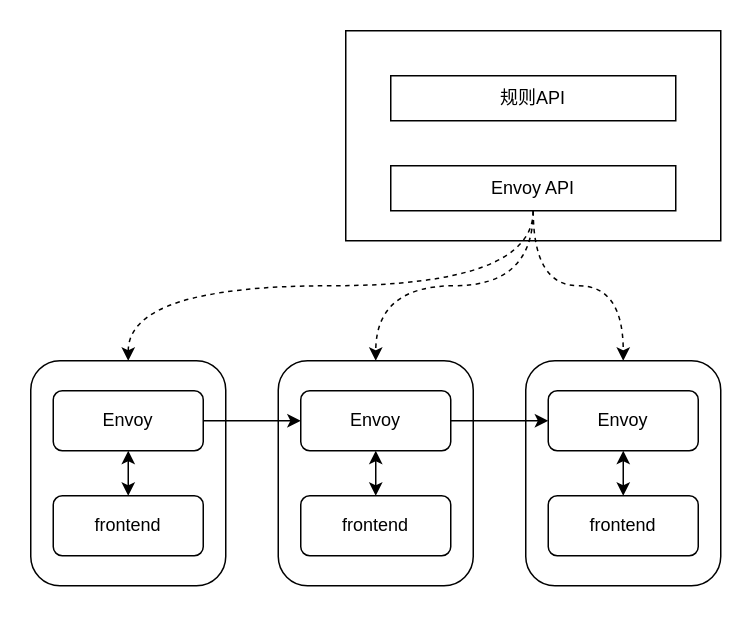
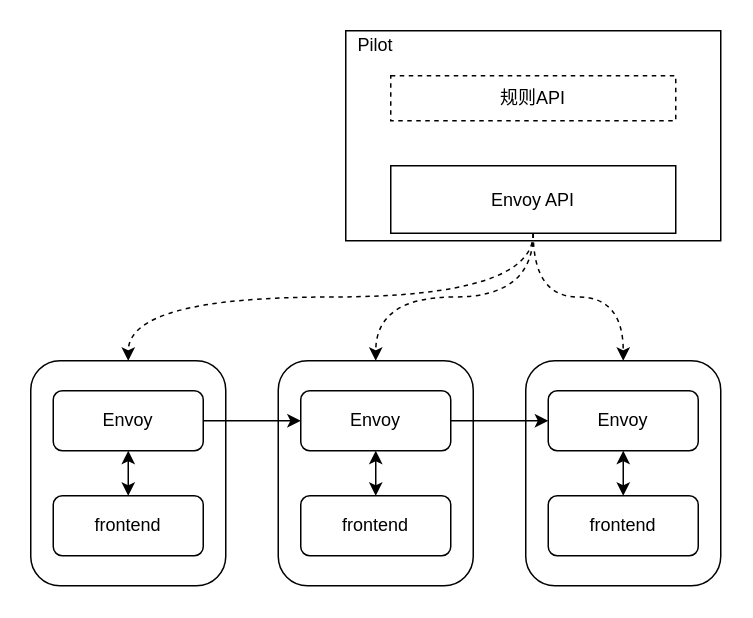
node "Pilot": added
node "规则API": style solid -> dashed
node "Envoy API": size 285x45 -> 285x68
